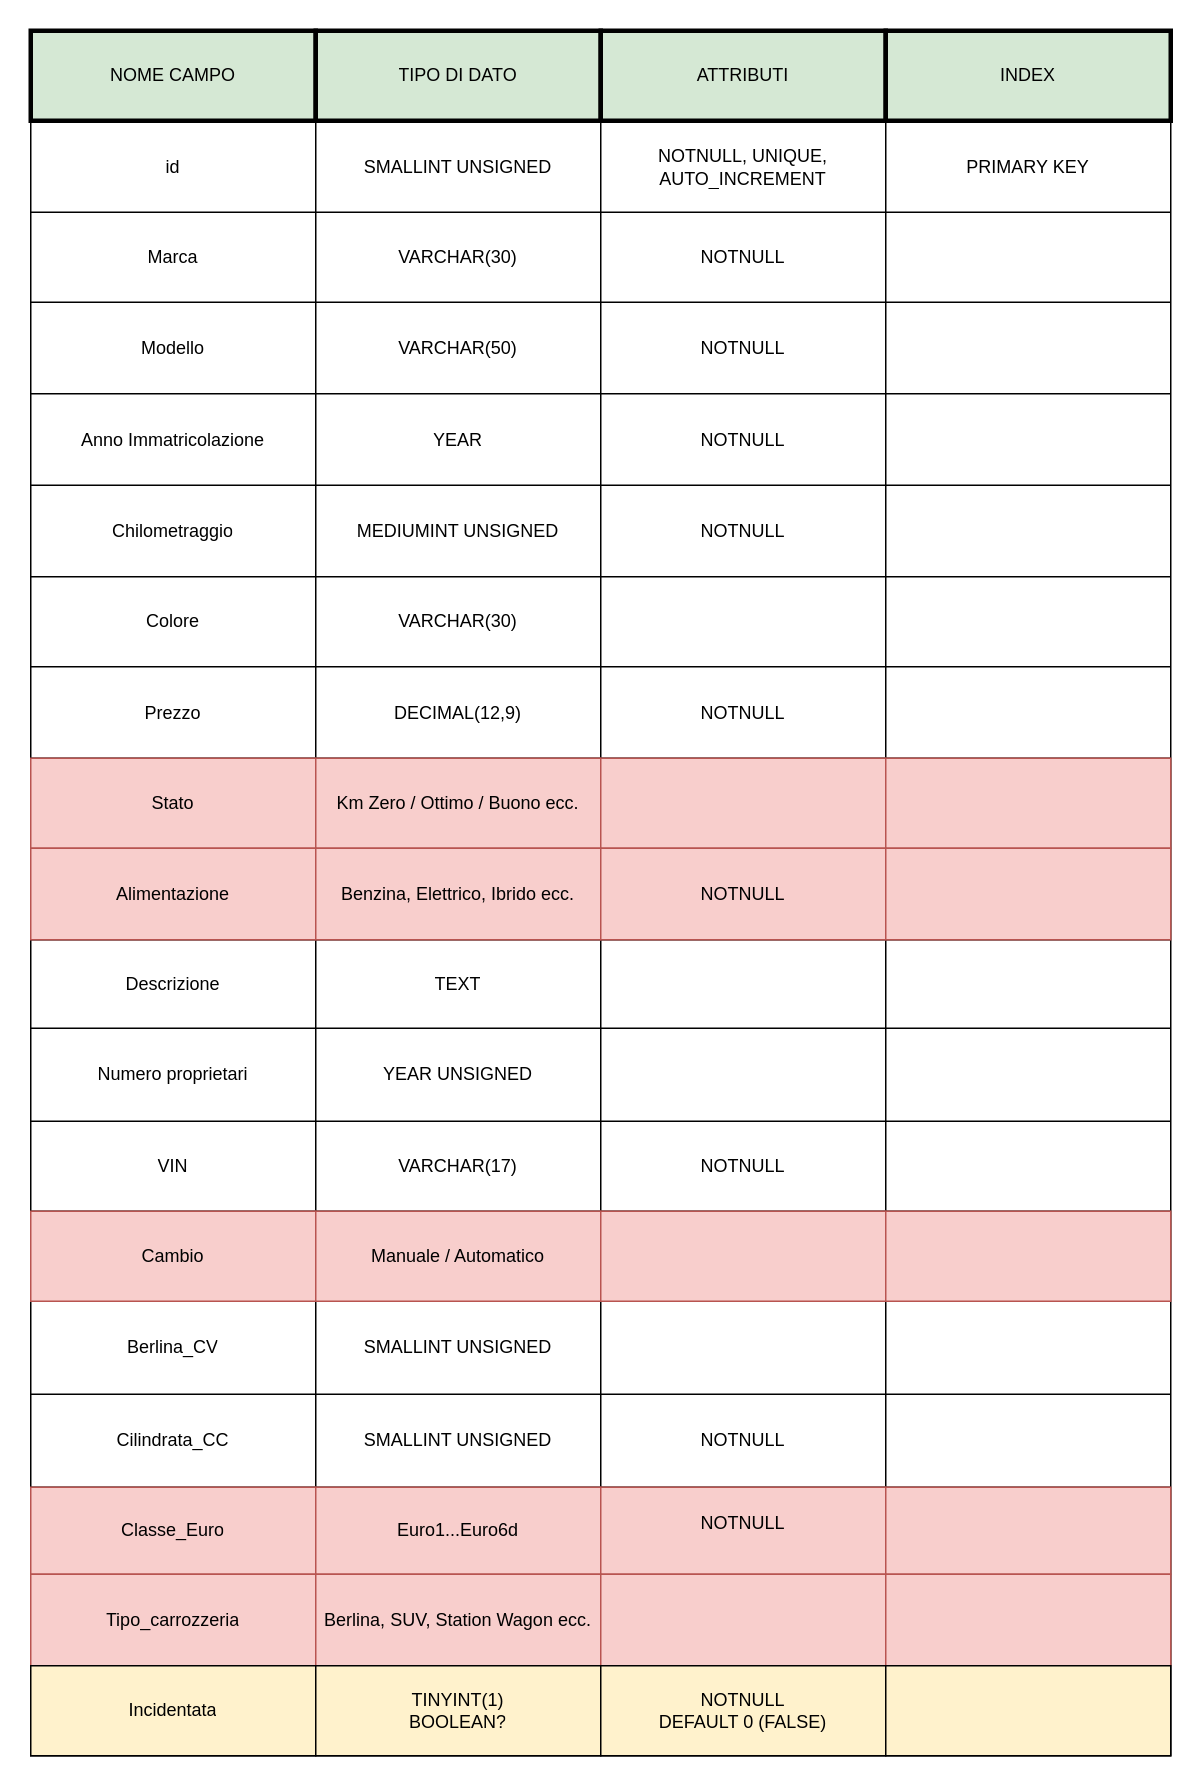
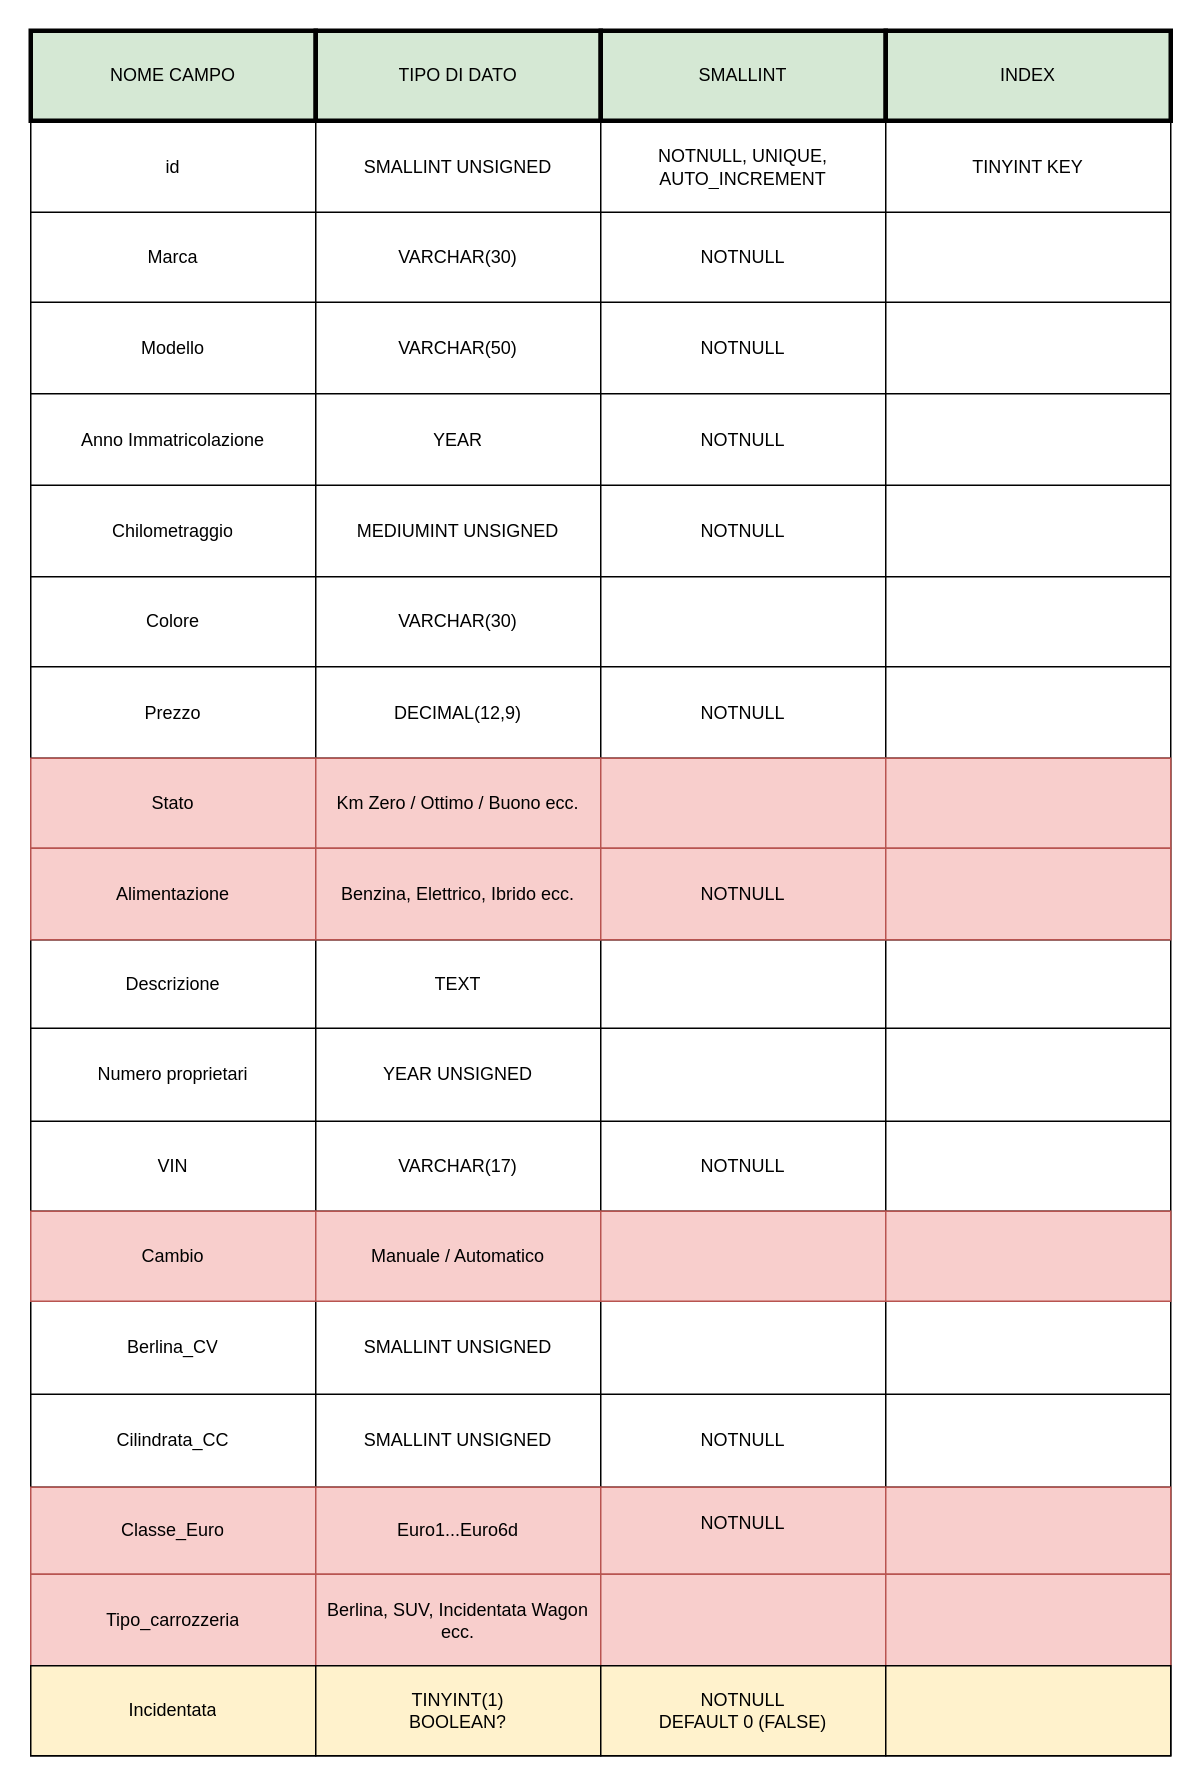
node "ATTRIBUTI": label "ATTRIBUTI" -> "SMALLINT"
node "PRIMARY KEY": label "PRIMARY KEY" -> "TINYINT KEY"
node "Berlina, SUV, Station Wagon ecc.": label "Berlina, SUV, Station Wagon ecc." -> "Berlina, SUV, Incidentata Wagon ecc."
